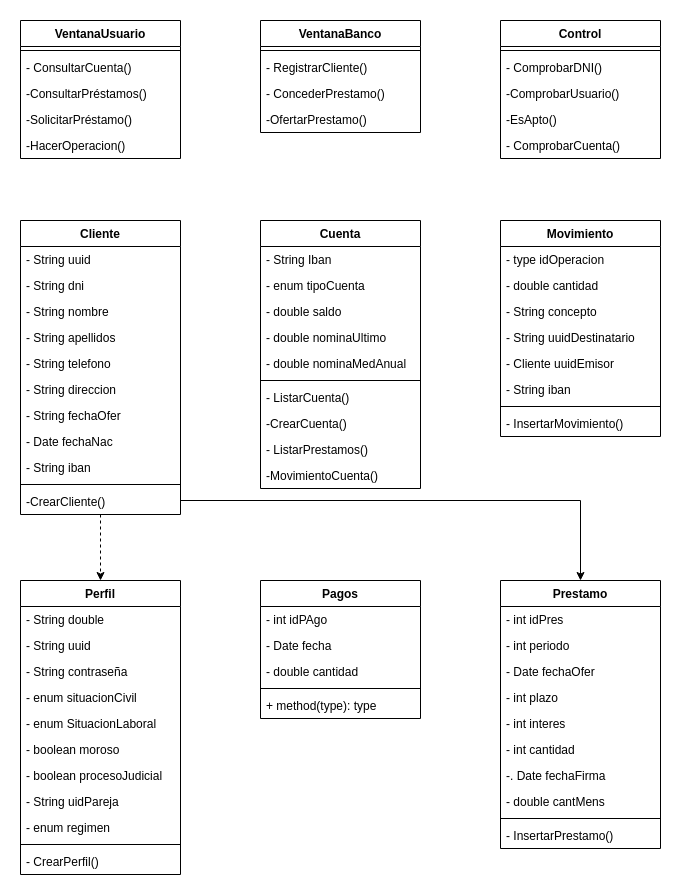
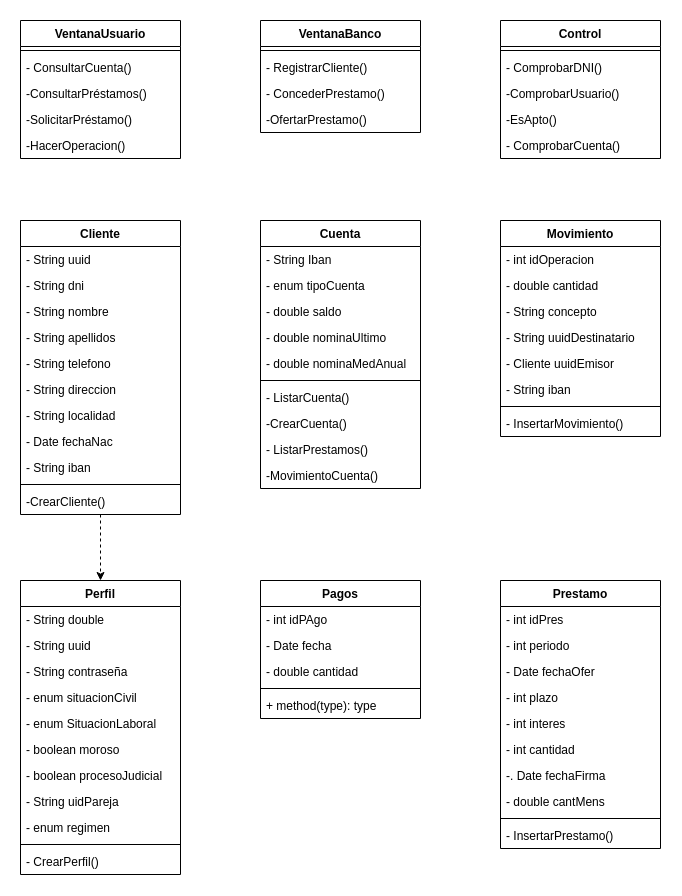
node "- type idOperacion": label "- type idOperacion" -> "- int idOperacion"
node "- String fechaOfer": label "- String fechaOfer" -> "- String localidad"
edge "Cliente" -> "Prestamo": removed
